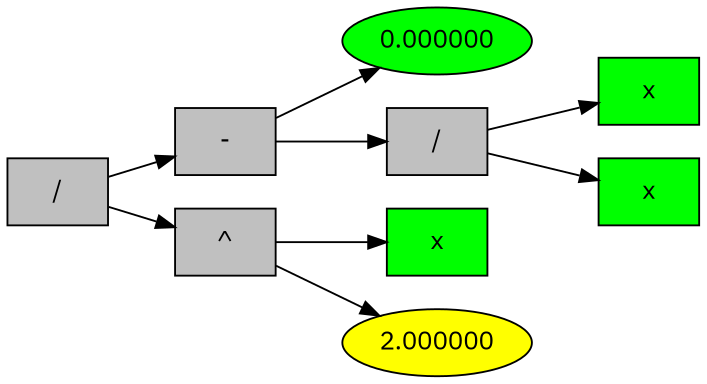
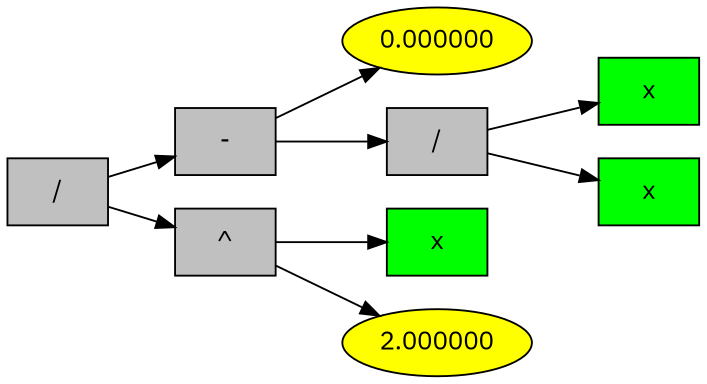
node "0.000000": fillcolor green -> yellow
